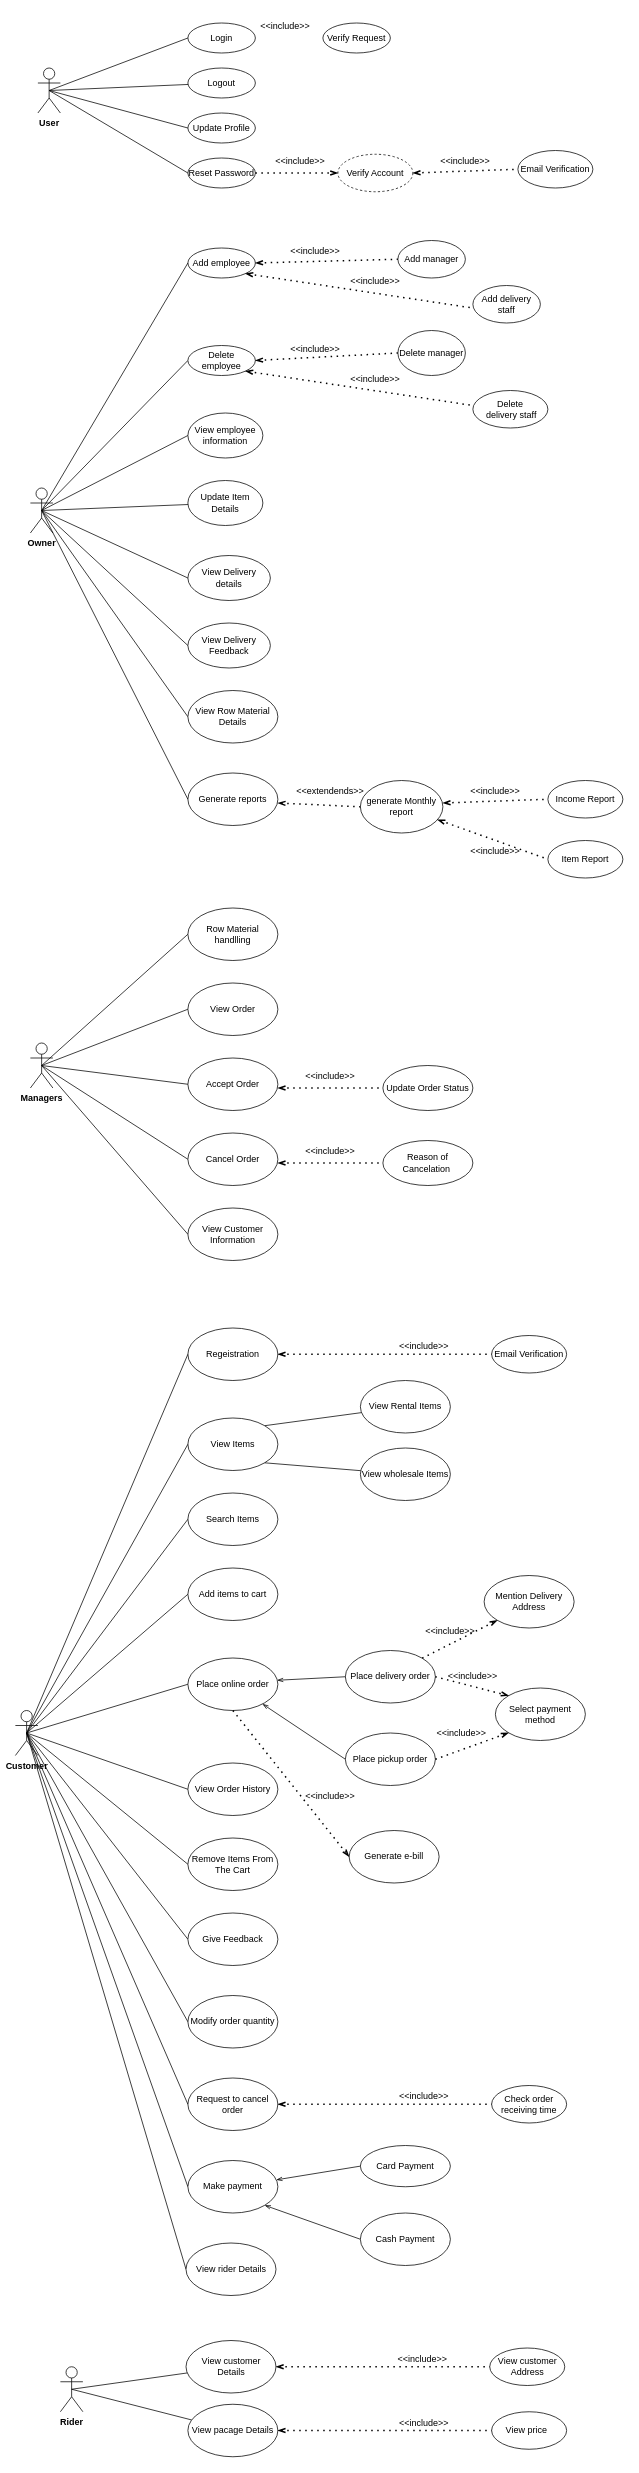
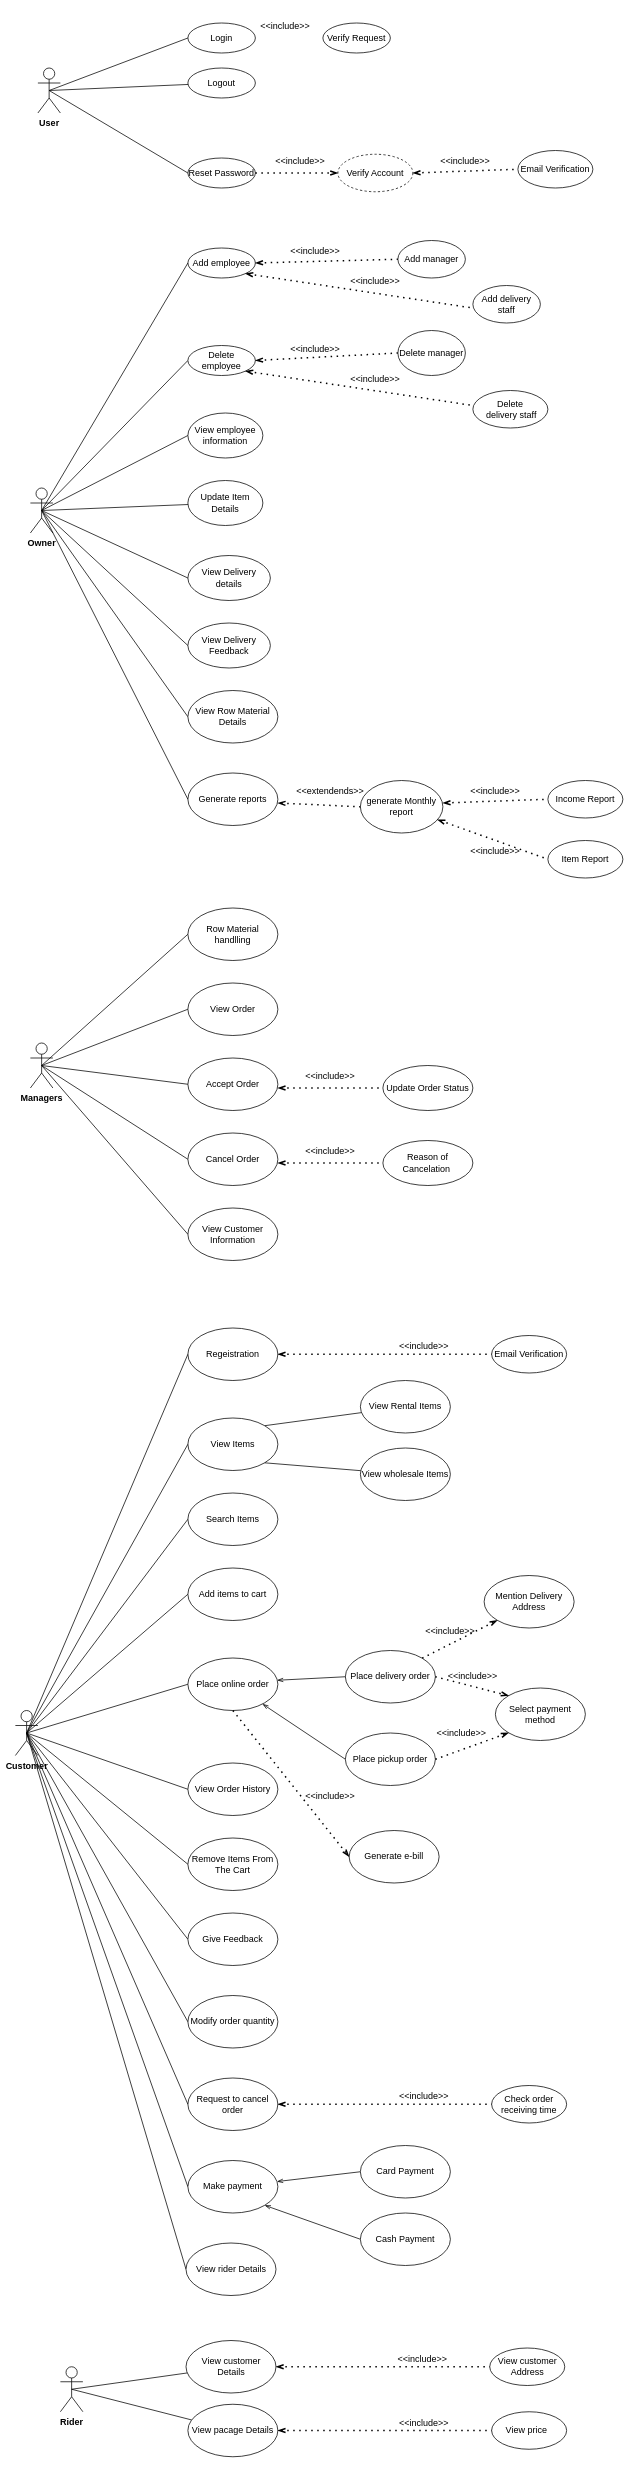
edge "User" -- "Update Profile": removed
node "Update Profile": removed
node "Card Payment": size 90x41 -> 90x53
